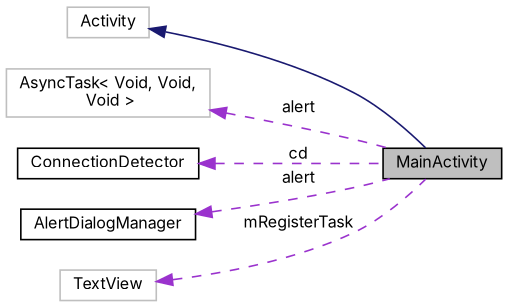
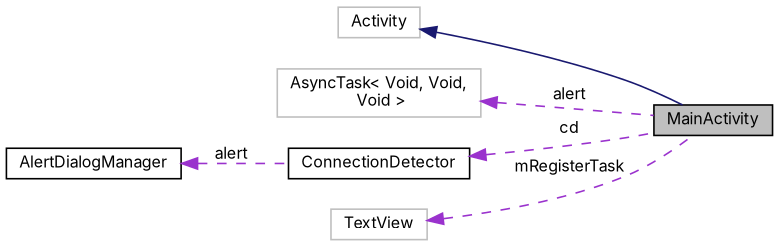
edge "MainActivity" -> "AlertDialogManager": now "ConnectionDetector" -> "AlertDialogManager"
